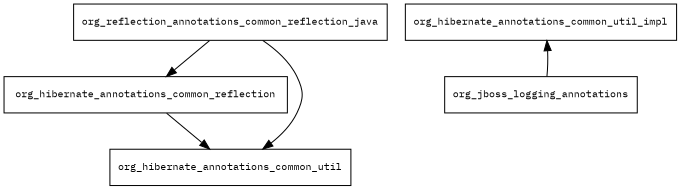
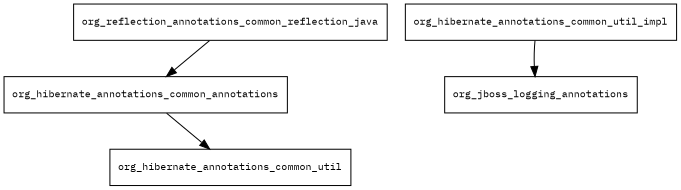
edge "org_jboss_logging_annotations" -> "org_hibernate_annotations_common_util_impl": reversed
edge "org_reflection_annotations_common_reflection_java" -> "org_hibernate_annotations_common_util": removed
node "org_hibernate_annotations_common_reflection": label "org_hibernate_annotations_common_reflection" -> "org_hibernate_annotations_common_annotations"
